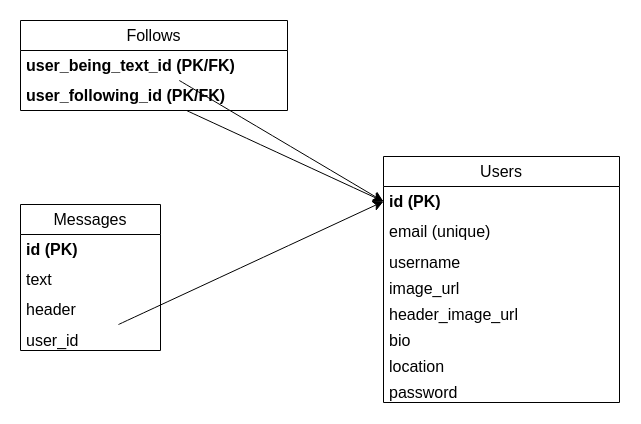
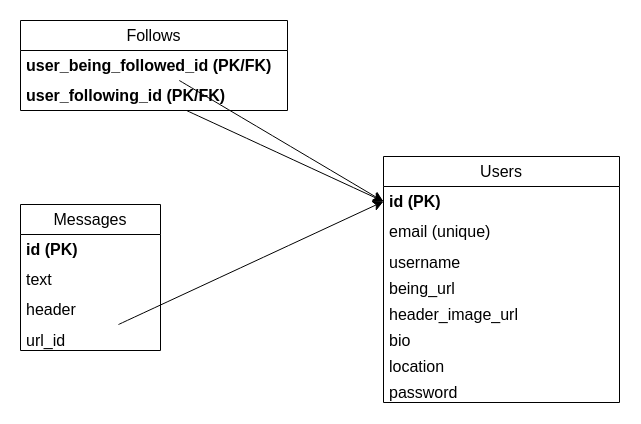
node "user_being_text_id (PK/FK)": label "user_being_text_id (PK/FK)" -> "user_being_followed_id (PK/FK)"
node "image_url": label "image_url" -> "being_url"
node "user_id": label "user_id" -> "url_id"
